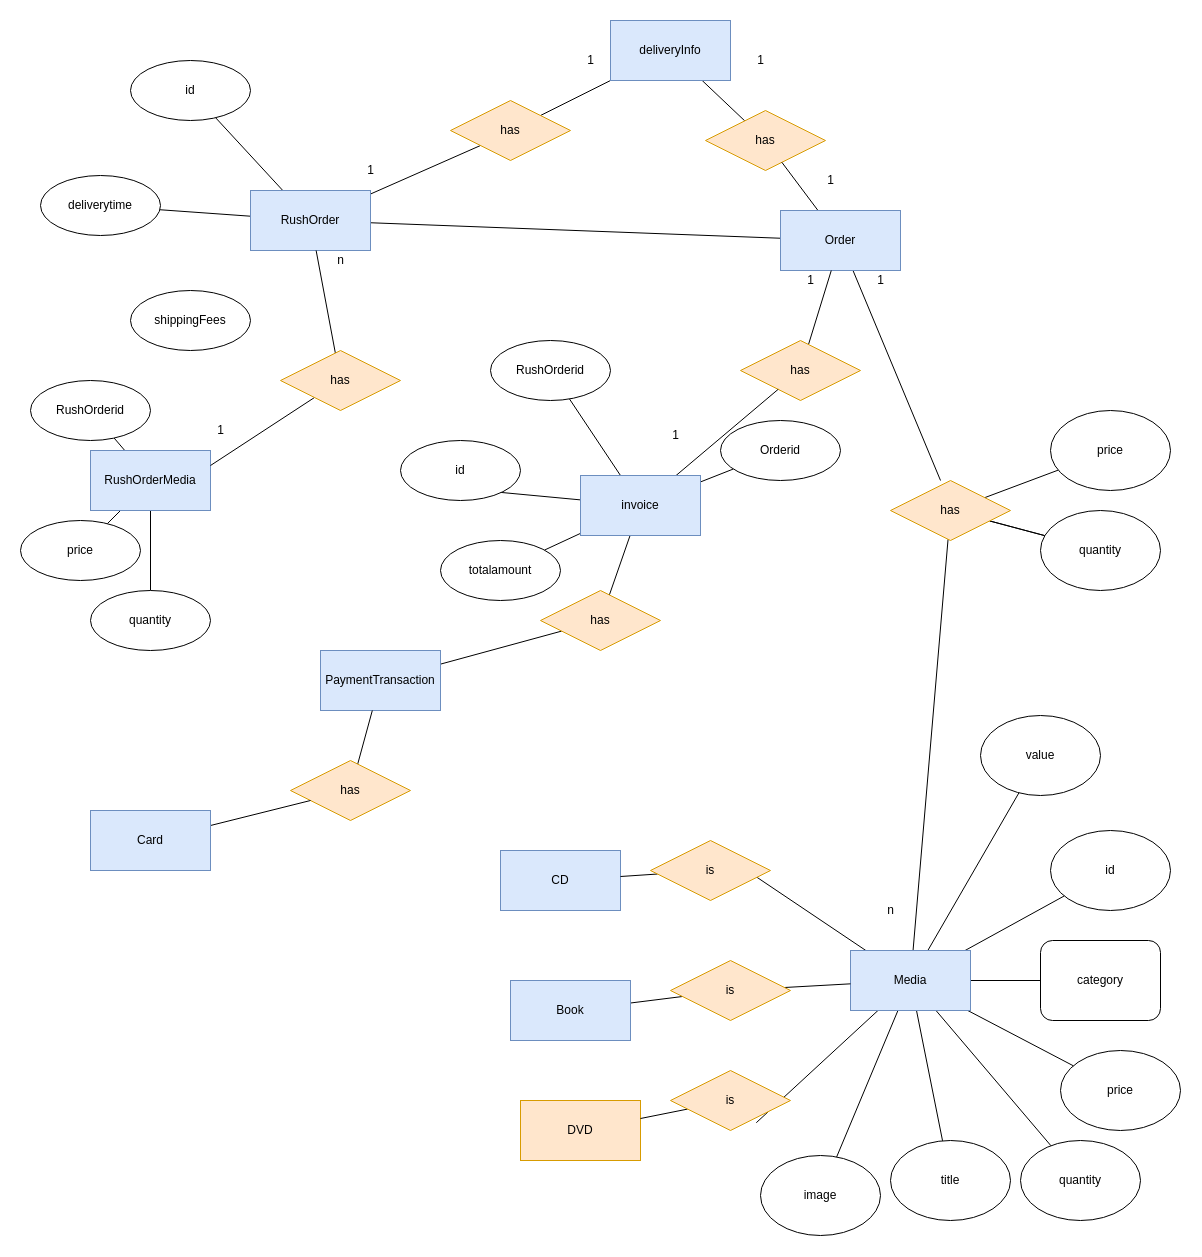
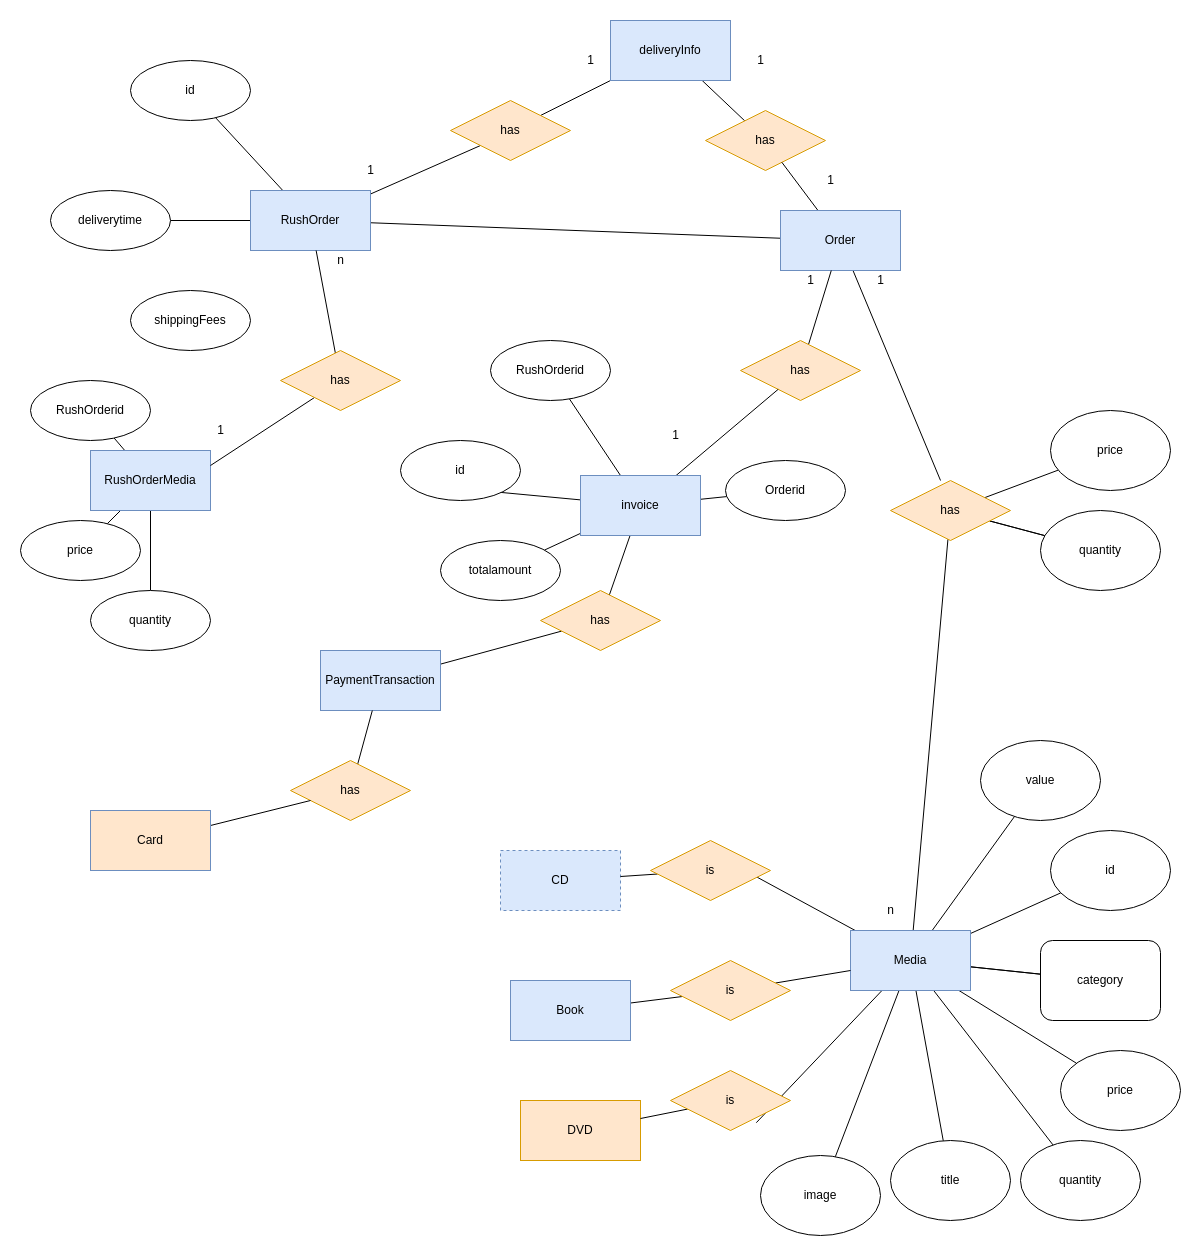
node "deliverytime": moved (101, 206) -> (111, 221)
node "Orderid": moved (781, 451) -> (786, 491)
node "value": moved (1041, 756) -> (1041, 781)
node "Card": fillcolor #dae8fc -> #ffe6cc
node "CD": style solid -> dashed
node "Media": moved (911, 981) -> (911, 961)
